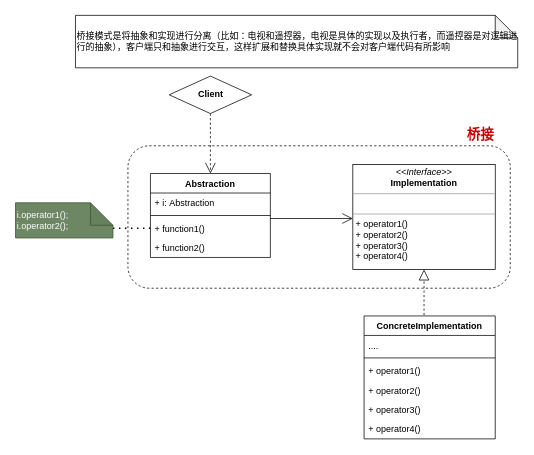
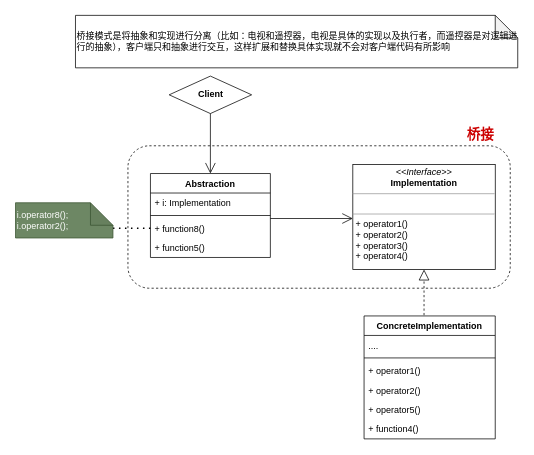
edge "Client" -> "Abstraction": style dashed -> solid
node "+ i: Abstraction": label "+ i: Abstraction" -> "+ i: Implementation"
node "i.operator1(); i.operator2();": label "i.operator1(); i.operator2();" -> "i.operator8(); i.operator2();"
node "+ function1()": label "+ function1()" -> "+ function8()"
node "+ function2()": label "+ function2()" -> "+ function5()"
node "+ operator3()": label "+ operator3()" -> "+ operator5()"
node "+ operator4()": label "+ operator4()" -> "+ function4()"
